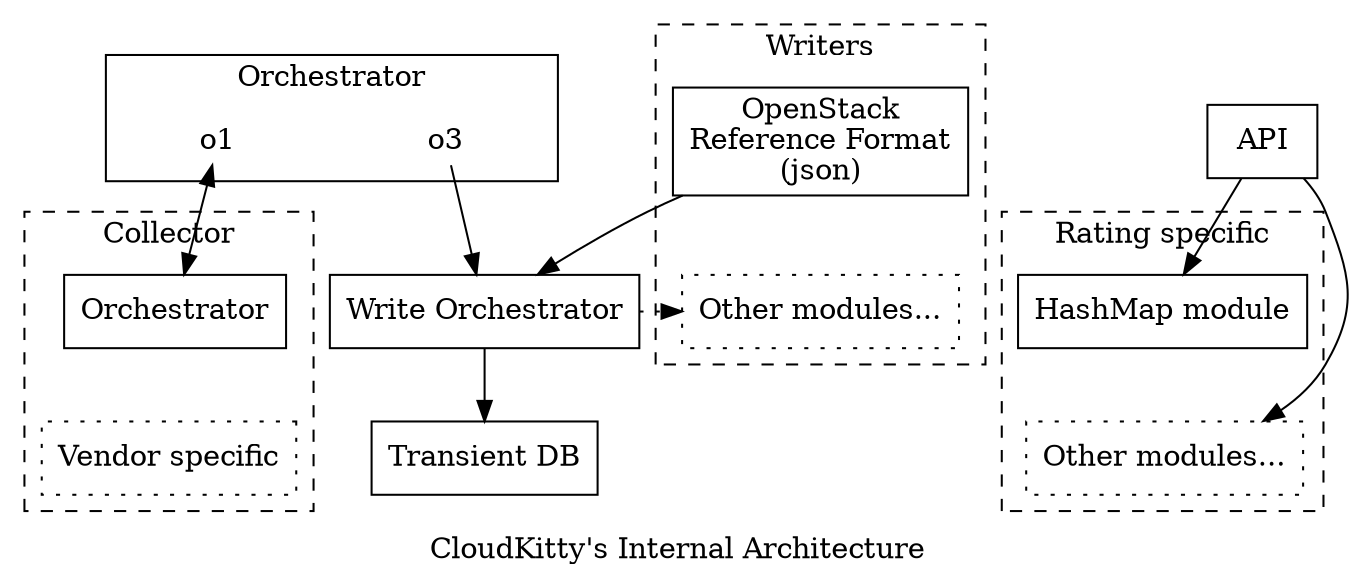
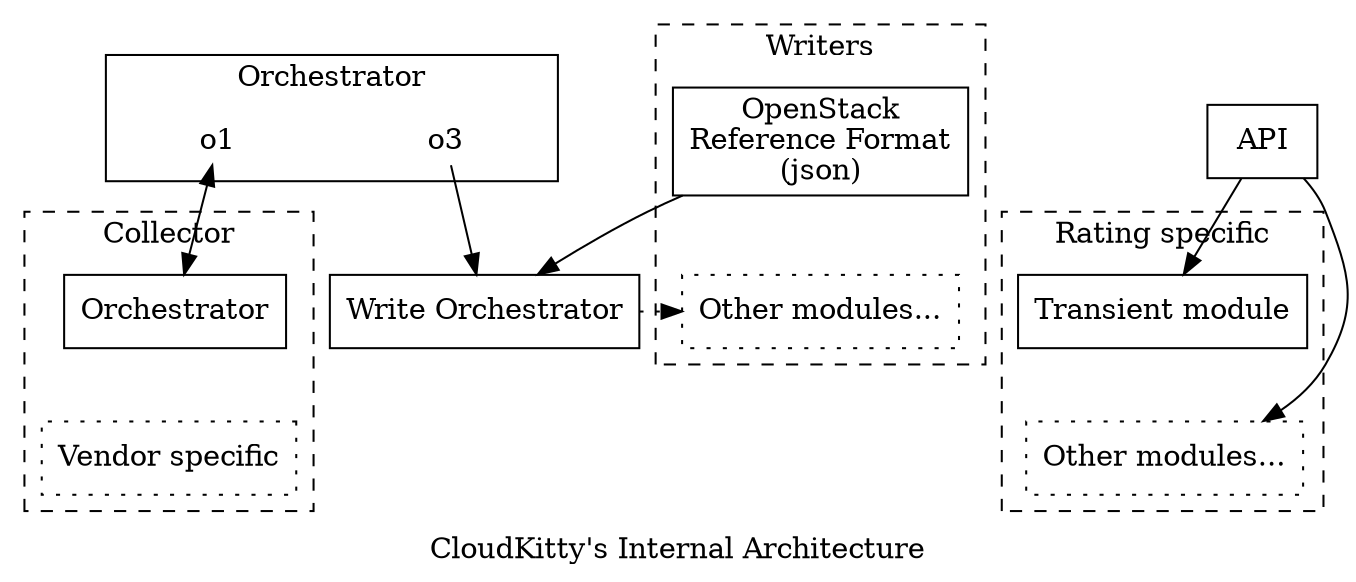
node "HashMap module": label "HashMap module" -> "Transient module"
node "Transient DB": removed
